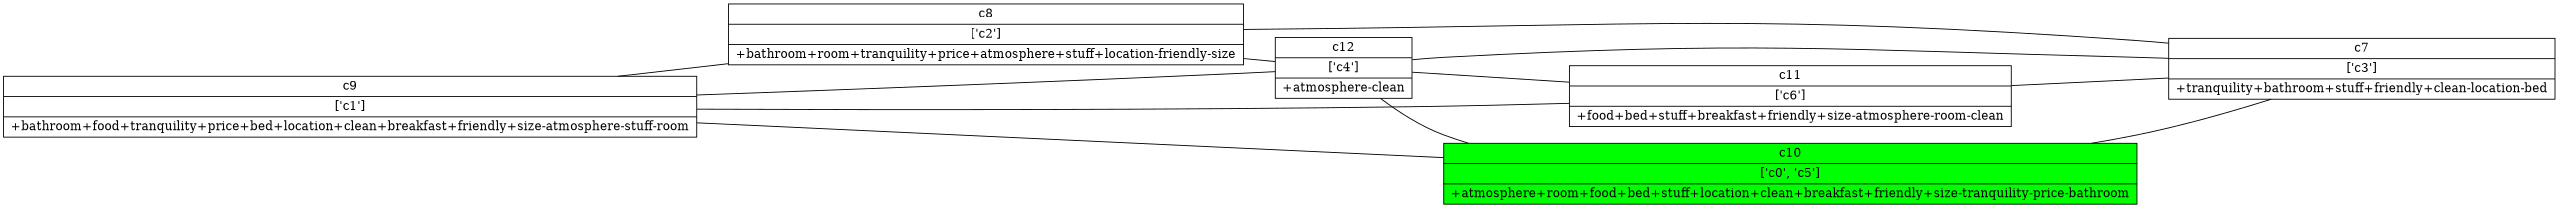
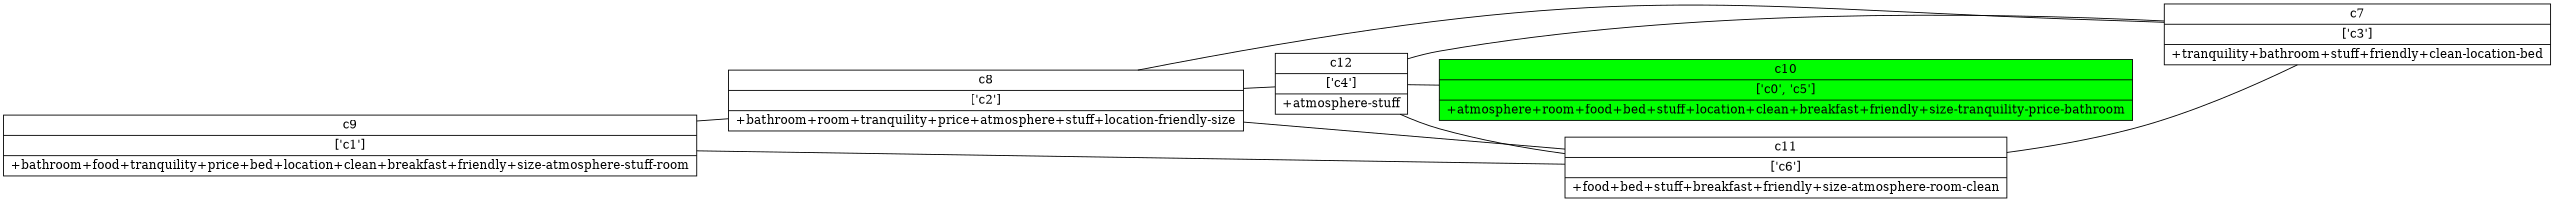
edge "c12" -- "c9": removed
node "c12": text "+atmosphere-clean" -> "+atmosphere-stuff"
edge "c7" -- "c10": removed
edge "c8" -- "c11": added
edge "c9" -- "c10": removed
